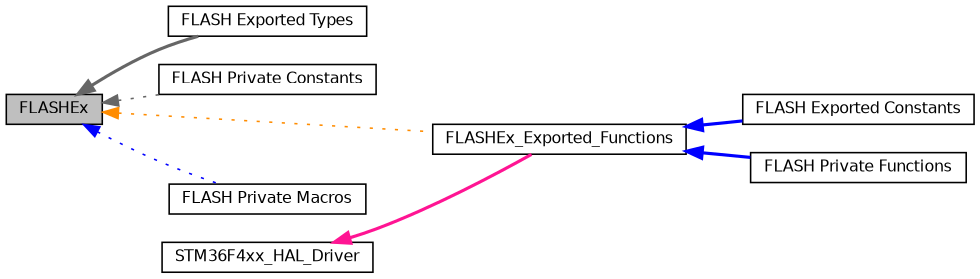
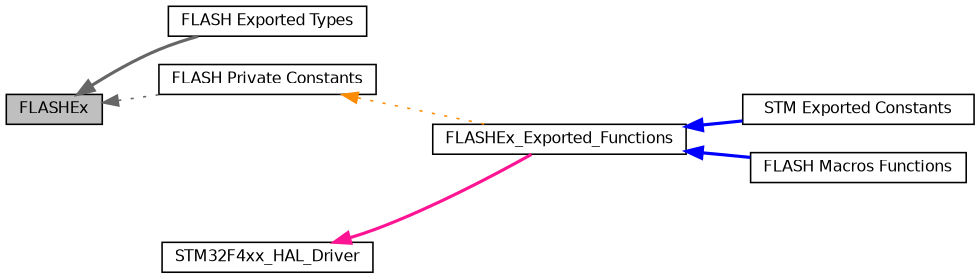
node "FLASH Exported Constants": label "FLASH Exported Constants" -> "STM Exported Constants"
edge "FLASHEx_Exported_Functions" -> "FLASHEx": now "FLASHEx_Exported_Functions" -> "FLASH Private Constants"
node "FLASH Private Functions": label "FLASH Private Functions" -> "FLASH Macros Functions"
node "FLASH Private Macros": removed
node "STM36F4xx_HAL_Driver": label "STM36F4xx_HAL_Driver" -> "STM32F4xx_HAL_Driver"
